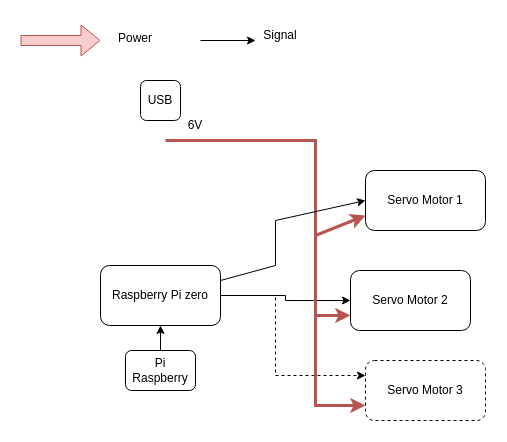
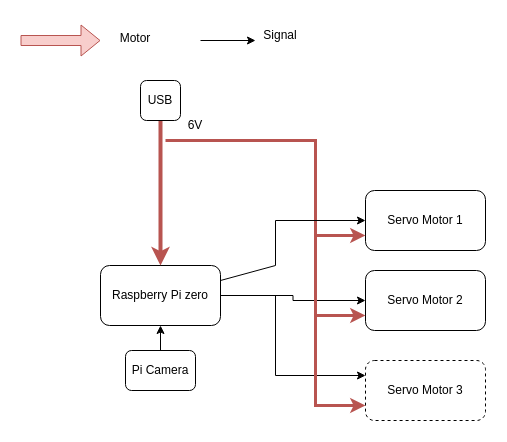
node "Power": label "Power" -> "Motor"
edge "USB" -> "Raspberry Pi zero": added
node "Servo Motor 1": moved (426, 201) -> (426, 221)
node "Servo Motor 2": moved (411, 301) -> (426, 301)
node "Pi Raspberry": label "Pi Raspberry" -> "Pi Camera"
edge "Raspberry Pi zero" -> "Servo Motor 3": style dashed -> solid
